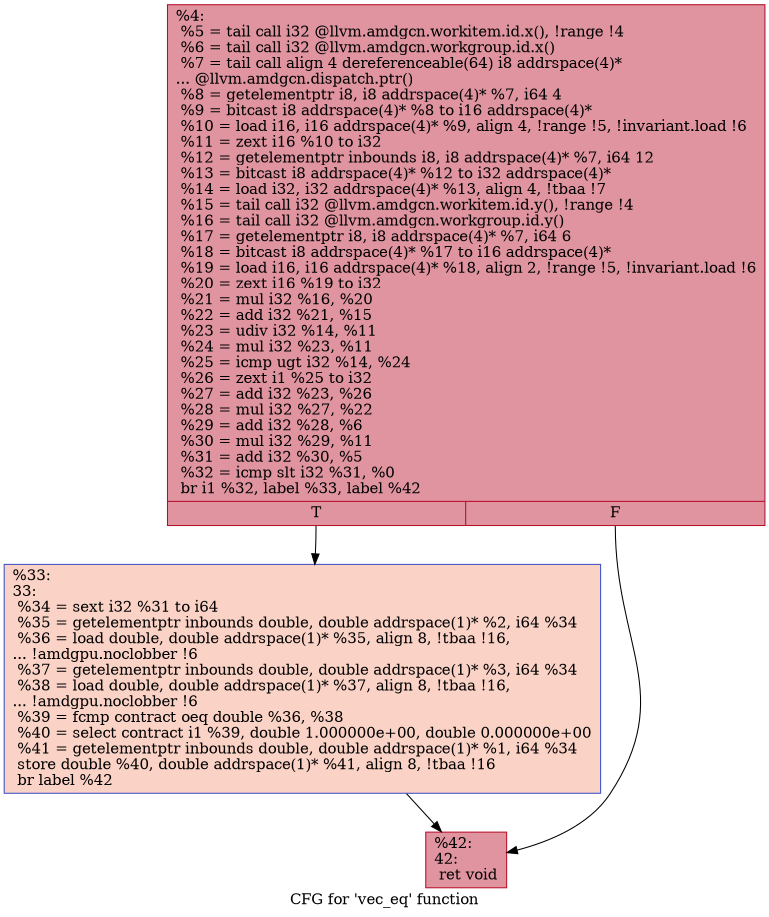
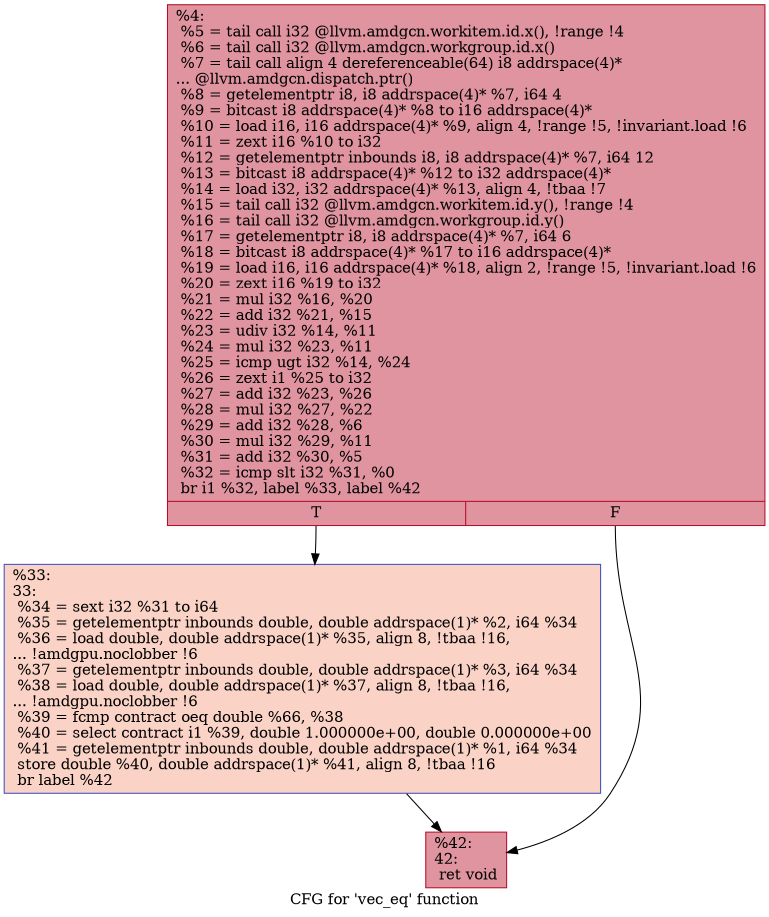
node "%33:": text "%39 = fcmp contract oeq double %36, %38" -> "%39 = fcmp contract oeq double %66, %38"
